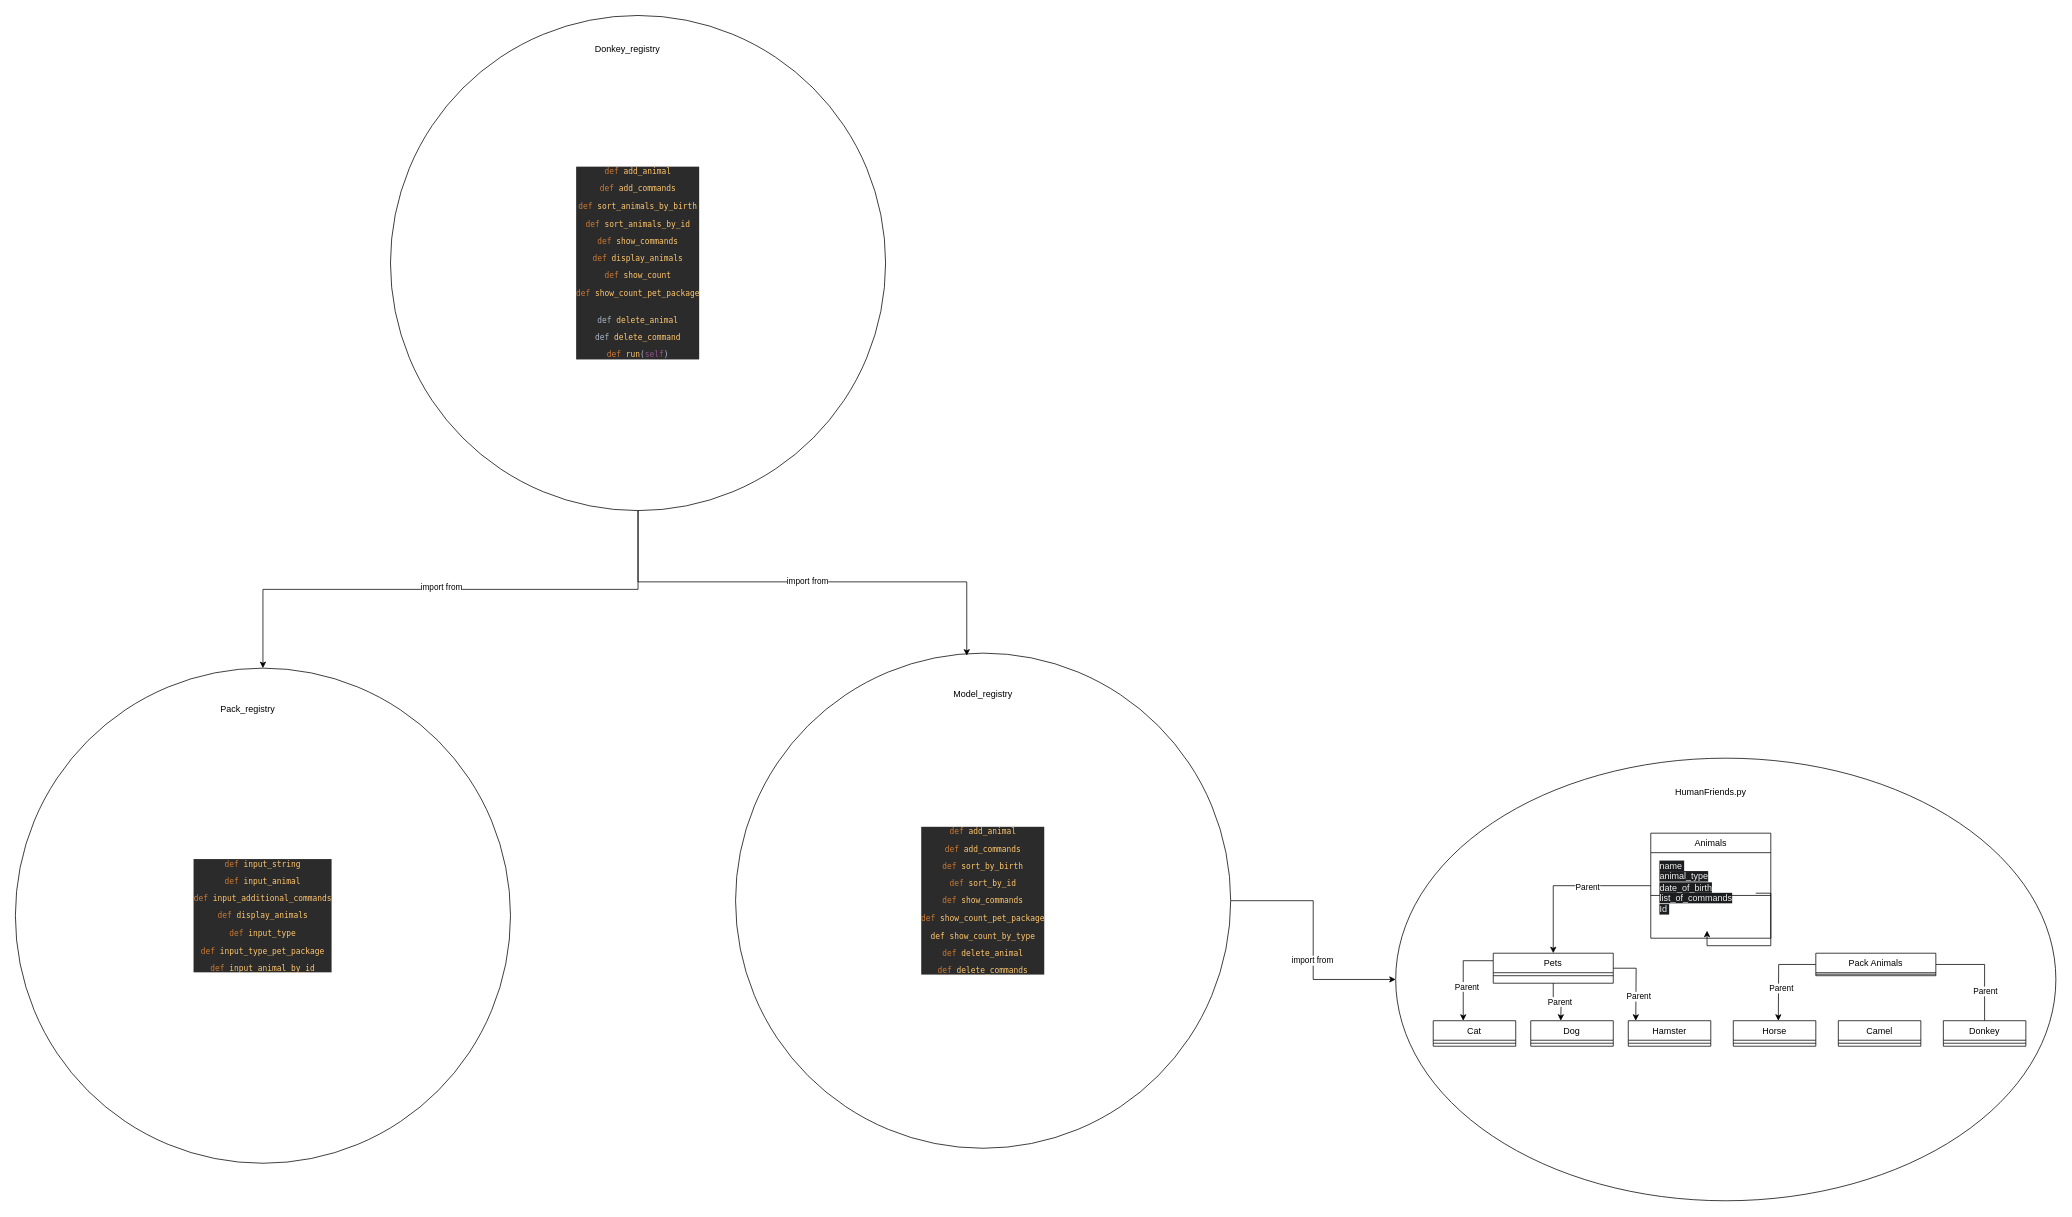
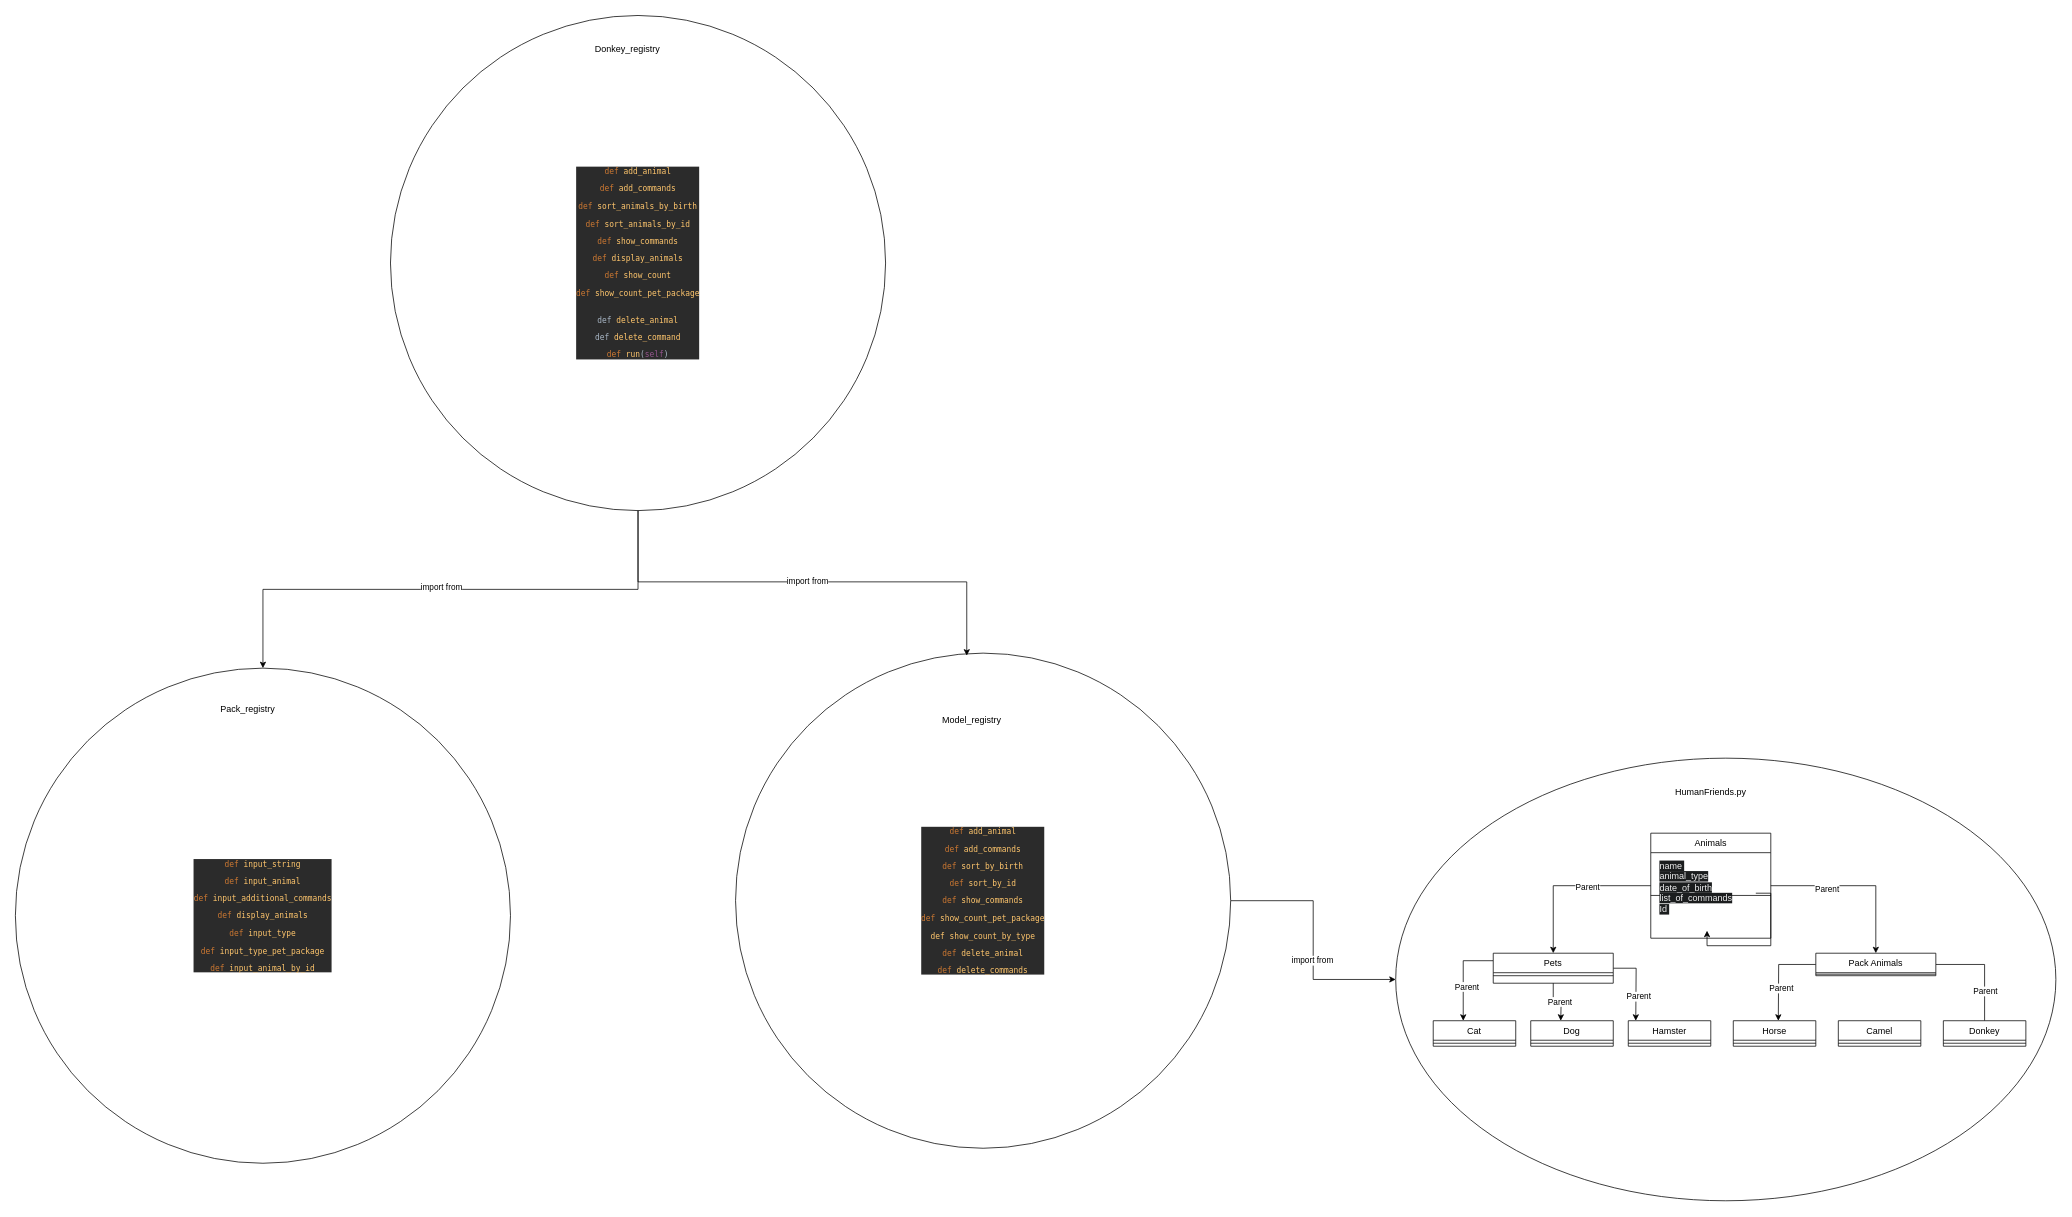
node "Model_registry": moved (983, 694) -> (972, 720)
edge "Animals" -> "Pack Animals": added, label "Parent"
